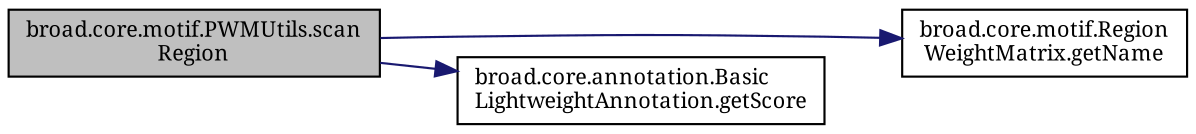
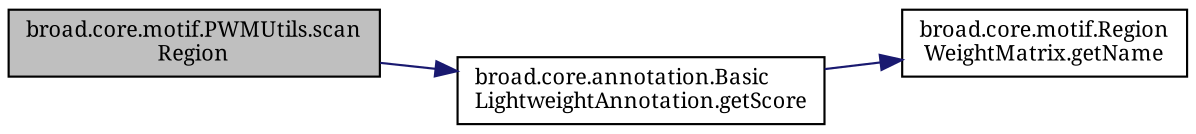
edge "broad.core.motif.PWMUtils.scan Region" -> "broad.core.motif.Region WeightMatrix.getName": now "broad.core.annotation.Basic LightweightAnnotation.getScore" -> "broad.core.motif.Region WeightMatrix.getName"
